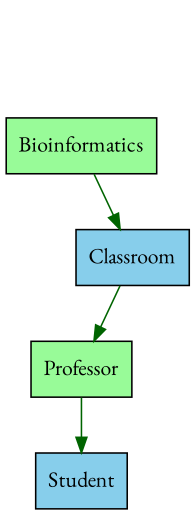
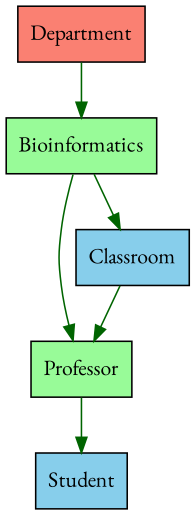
node "Department": added
edge "Bioinformatics" -> "Professor": added
